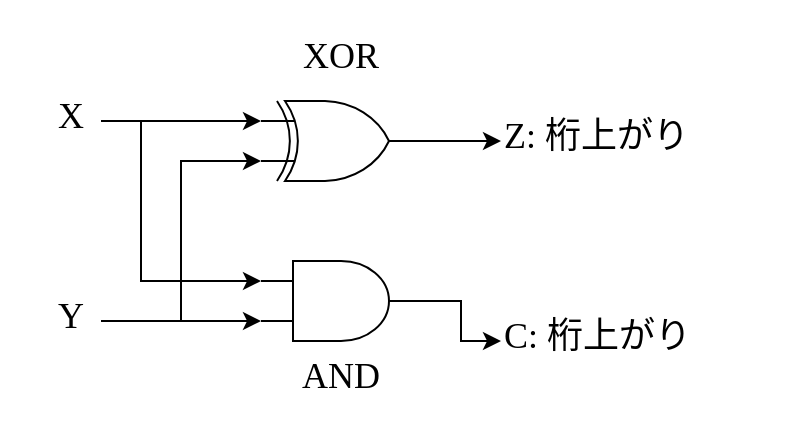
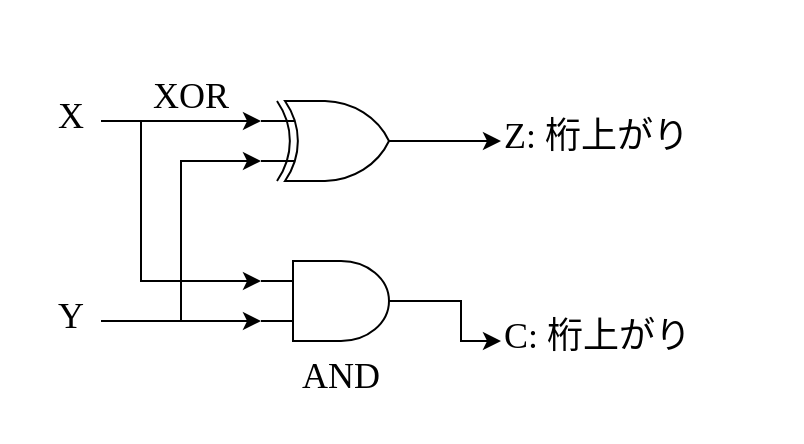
node "XOR": moved (341, 61) -> (191, 101)
